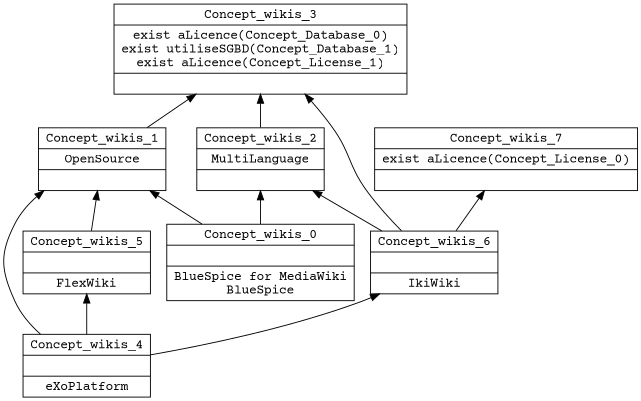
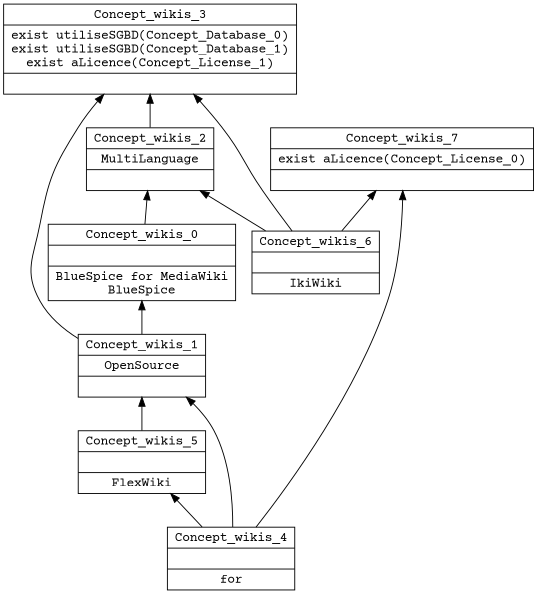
node "Concept_wikis_3": text "exist aLicence(Concept_Database_0)" -> "exist utiliseSGBD(Concept_Database_0)"
edge "Concept_wikis_0" -> "Concept_wikis_1": reversed
edge "Concept_wikis_4" -> "Concept_wikis_6": now "Concept_wikis_4" -> "Concept_wikis_7"
node "Concept_wikis_4": text "eXoPlatform" -> "for"
